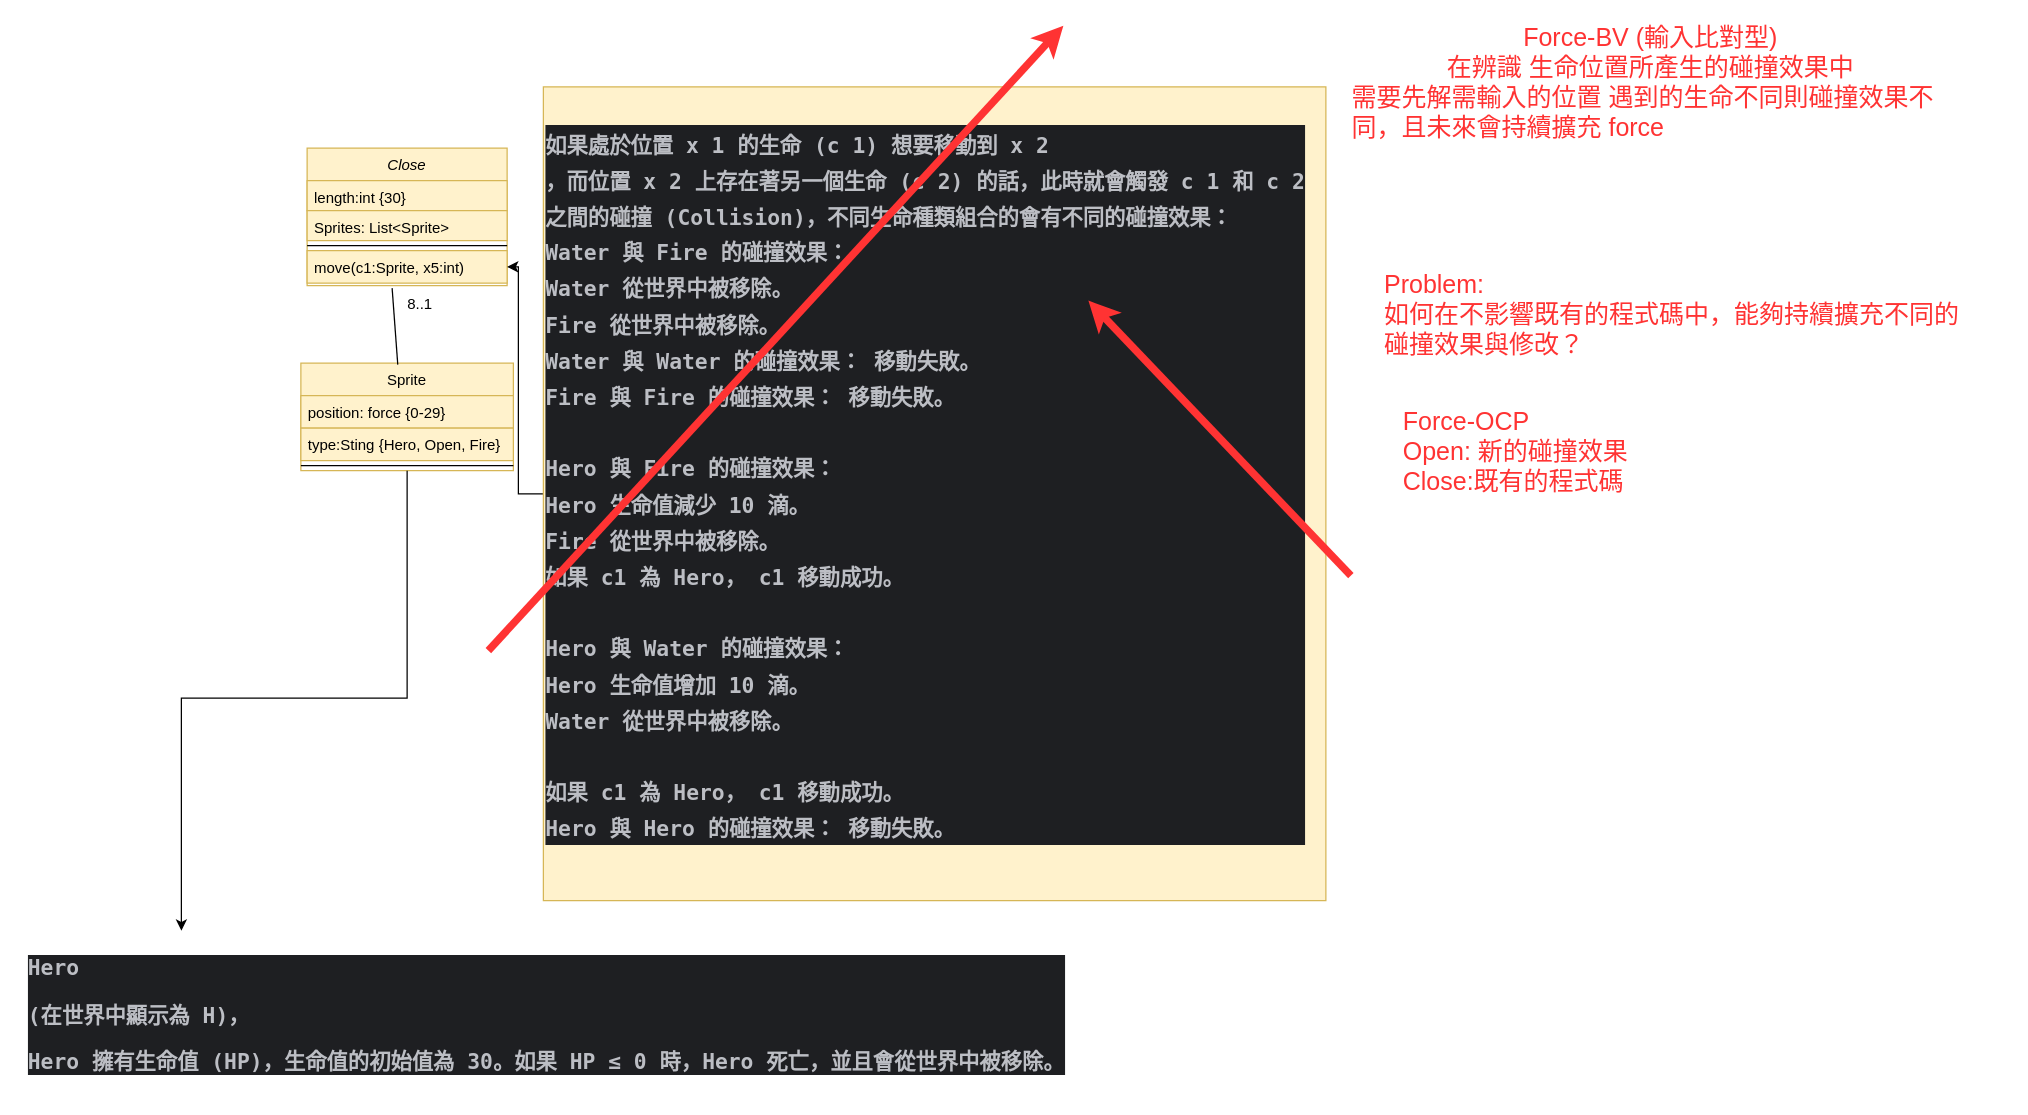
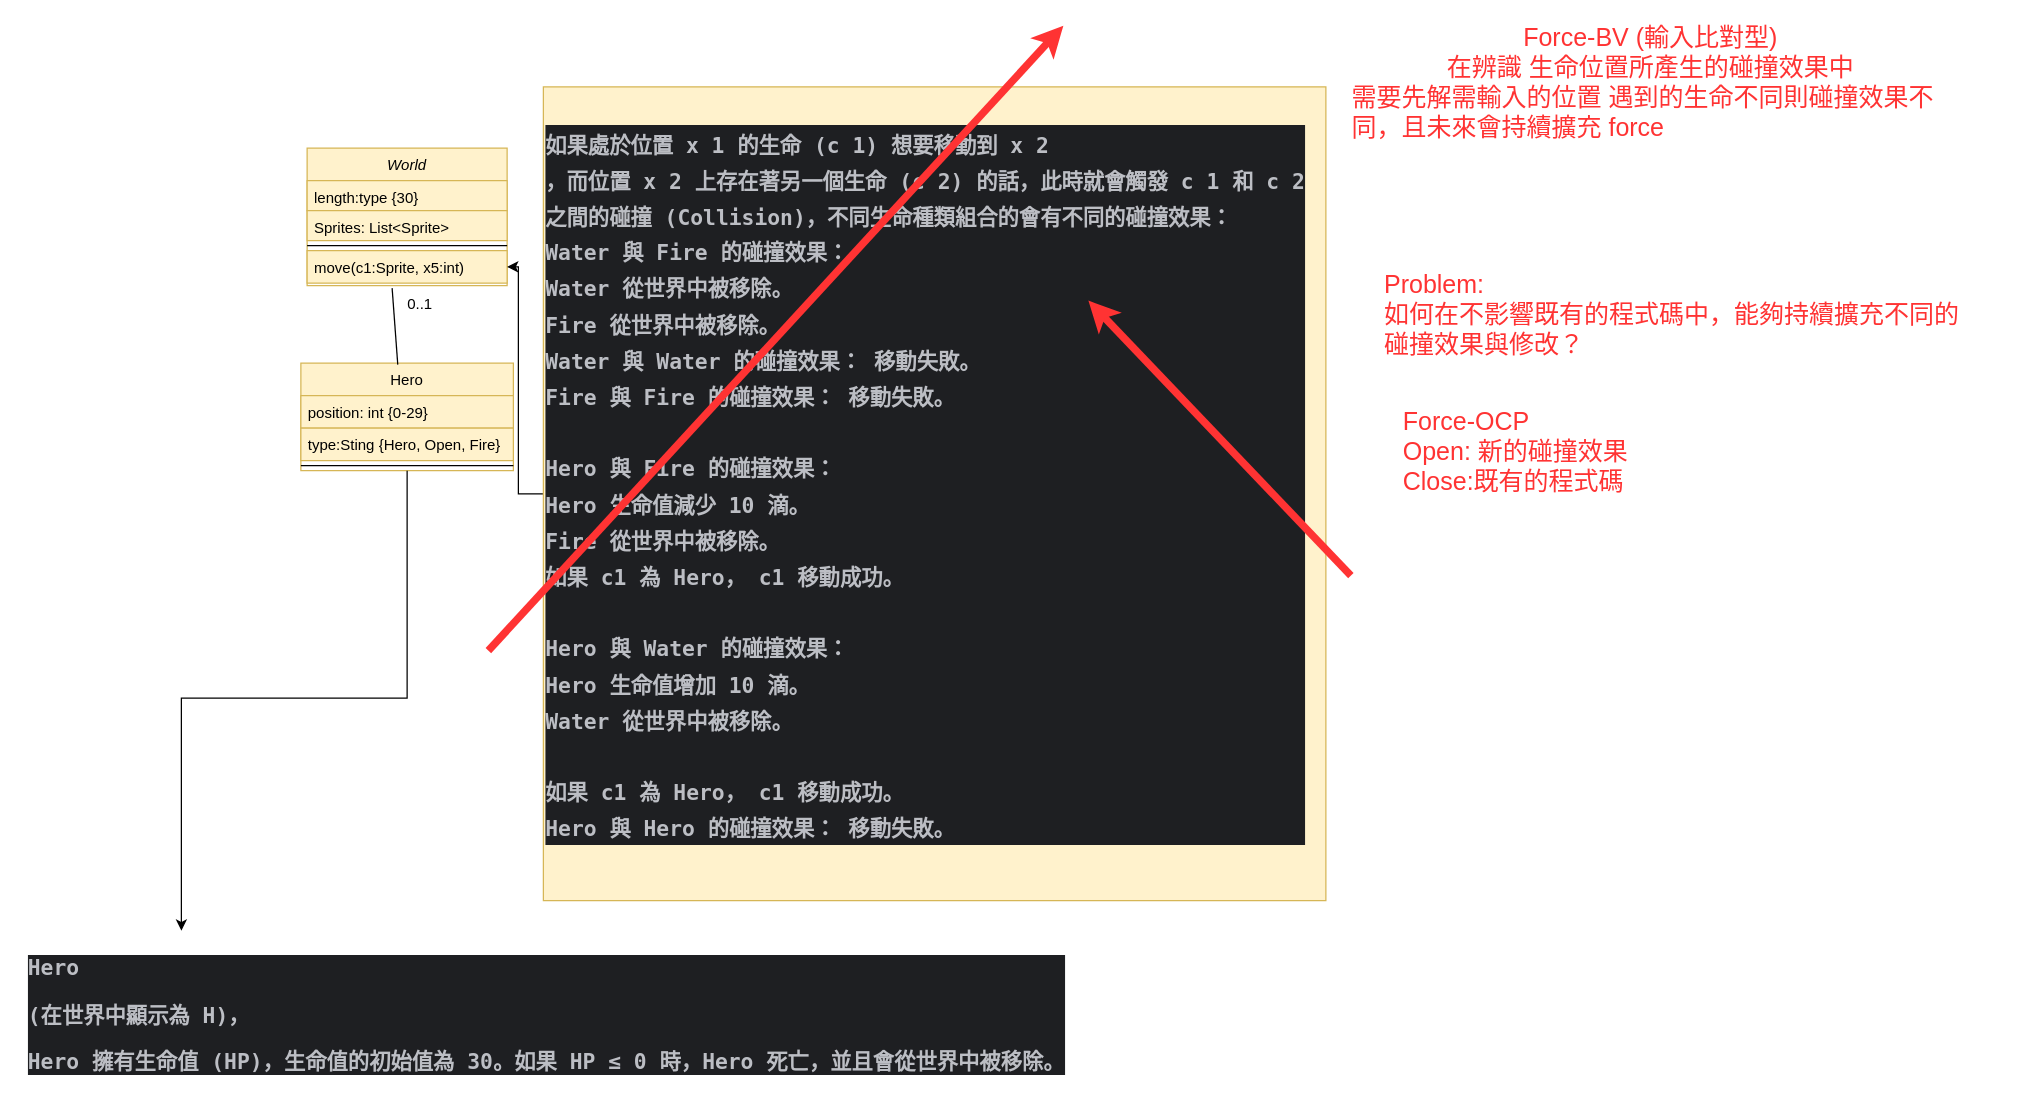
node "Close": label "Close" -> "World"
node "length:int {30}": label "length:int {30}" -> "length:type {30}"
node "8..1": label "8..1" -> "0..1"
node "Sprite": label "Sprite" -> "Hero"
node "position: force {0-29}": label "position: force {0-29}" -> "position: int {0-29}"
